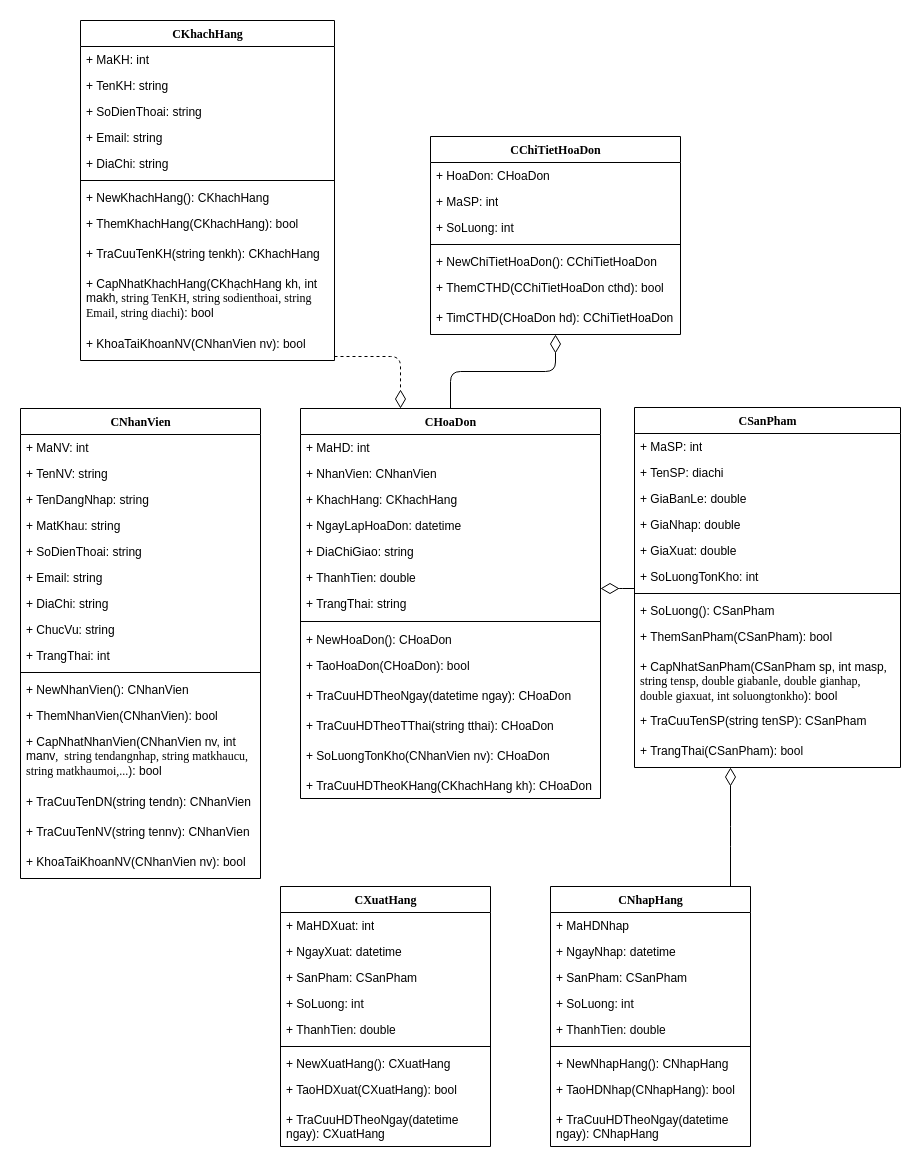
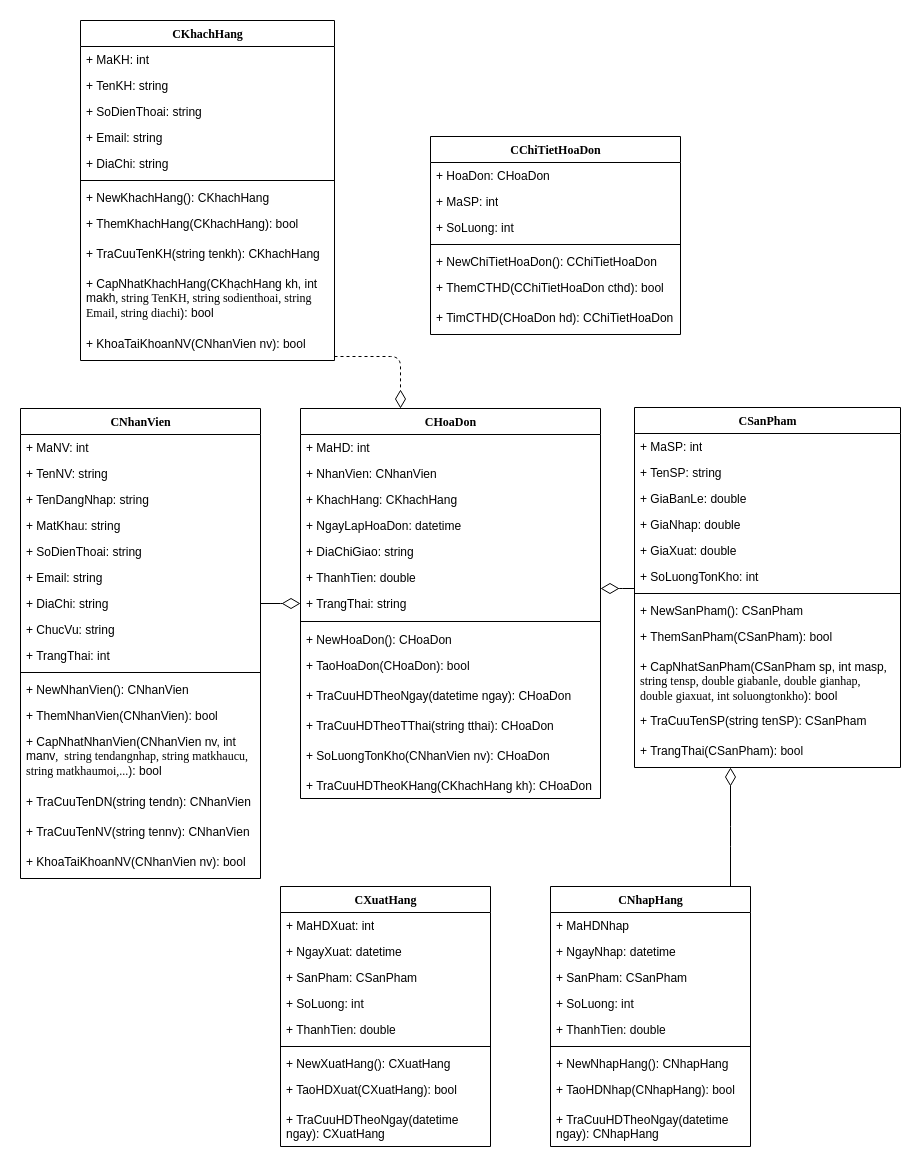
edge "CHoaDon" -> "CChiTietHoaDon": removed
node "+ TenSP: diachi": label "+ TenSP: diachi" -> "+ TenSP: string"
edge "CNhanVien" -> "CHoaDon": added
node "+ SoLuong(): CSanPham": label "+ SoLuong(): CSanPham" -> "+ NewSanPham(): CSanPham"
